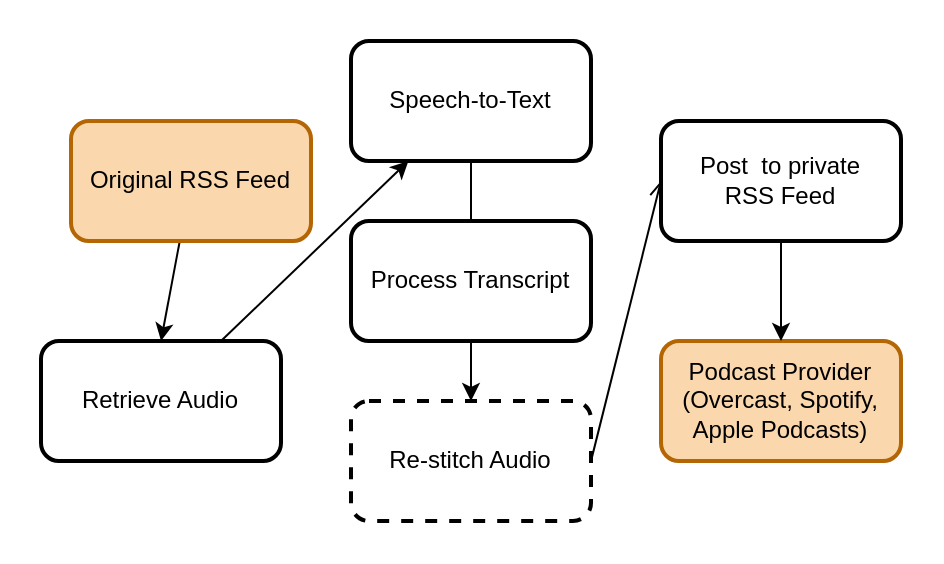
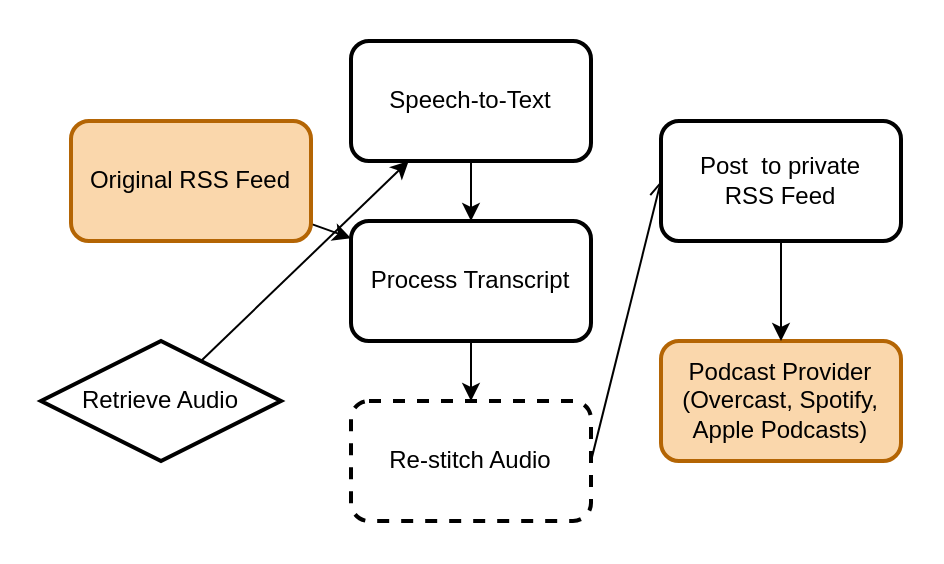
edge "Speech-to-Text" -- "Process Transcript": arrowhead none -> classic
edge "Original RSS Feed" -> "Retrieve Audio": now "Original RSS Feed" -> "Process Transcript"
node "Retrieve Audio": shape rounded rectangle -> diamond
